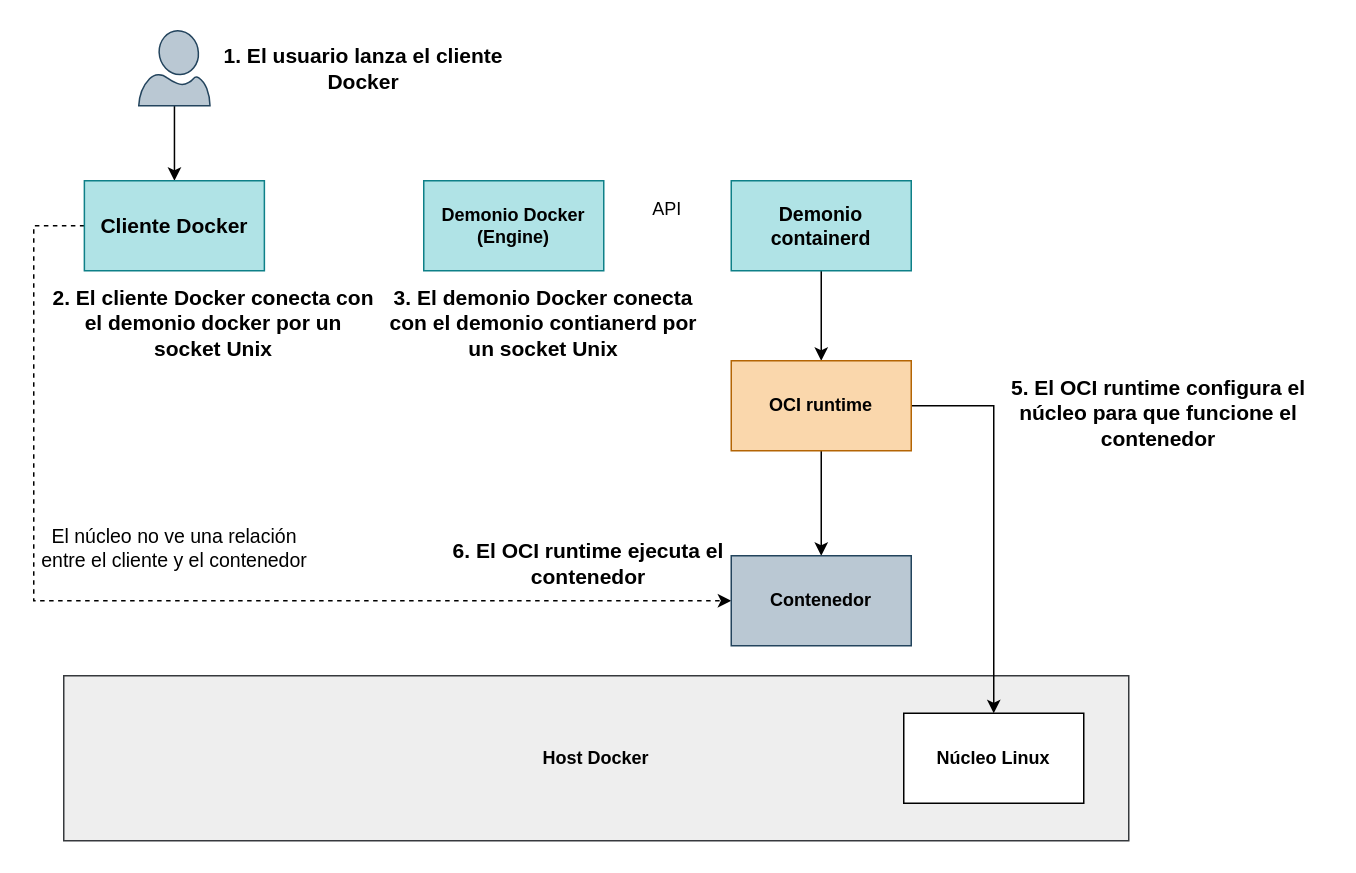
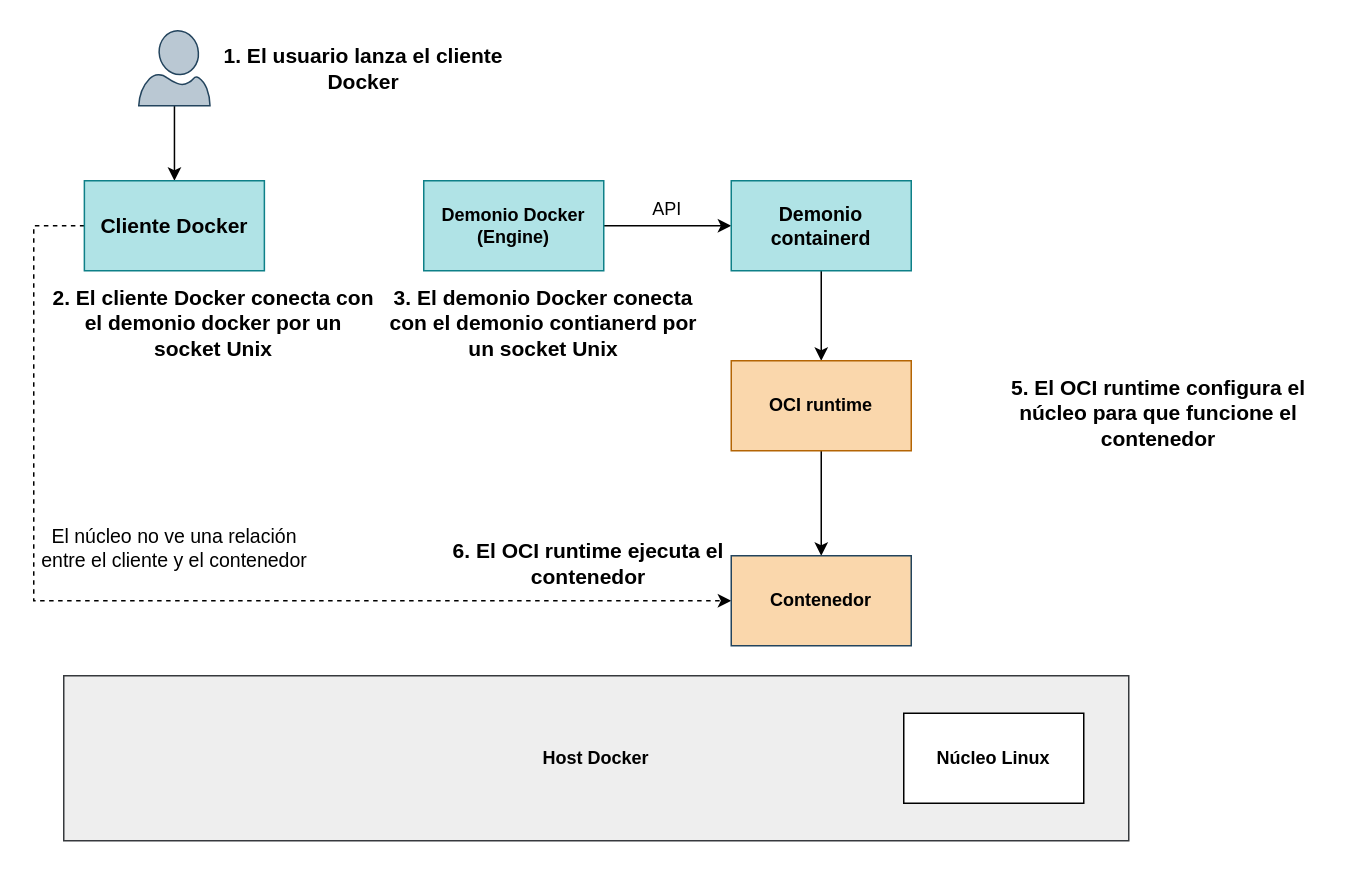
edge "Demonio Docker (Engine)" -> "Demonio containerd": added
edge "OCI runtime" -> "Núcleo Linux": removed
node "Contenedor": fillcolor #bac8d3 -> #fad7ac
